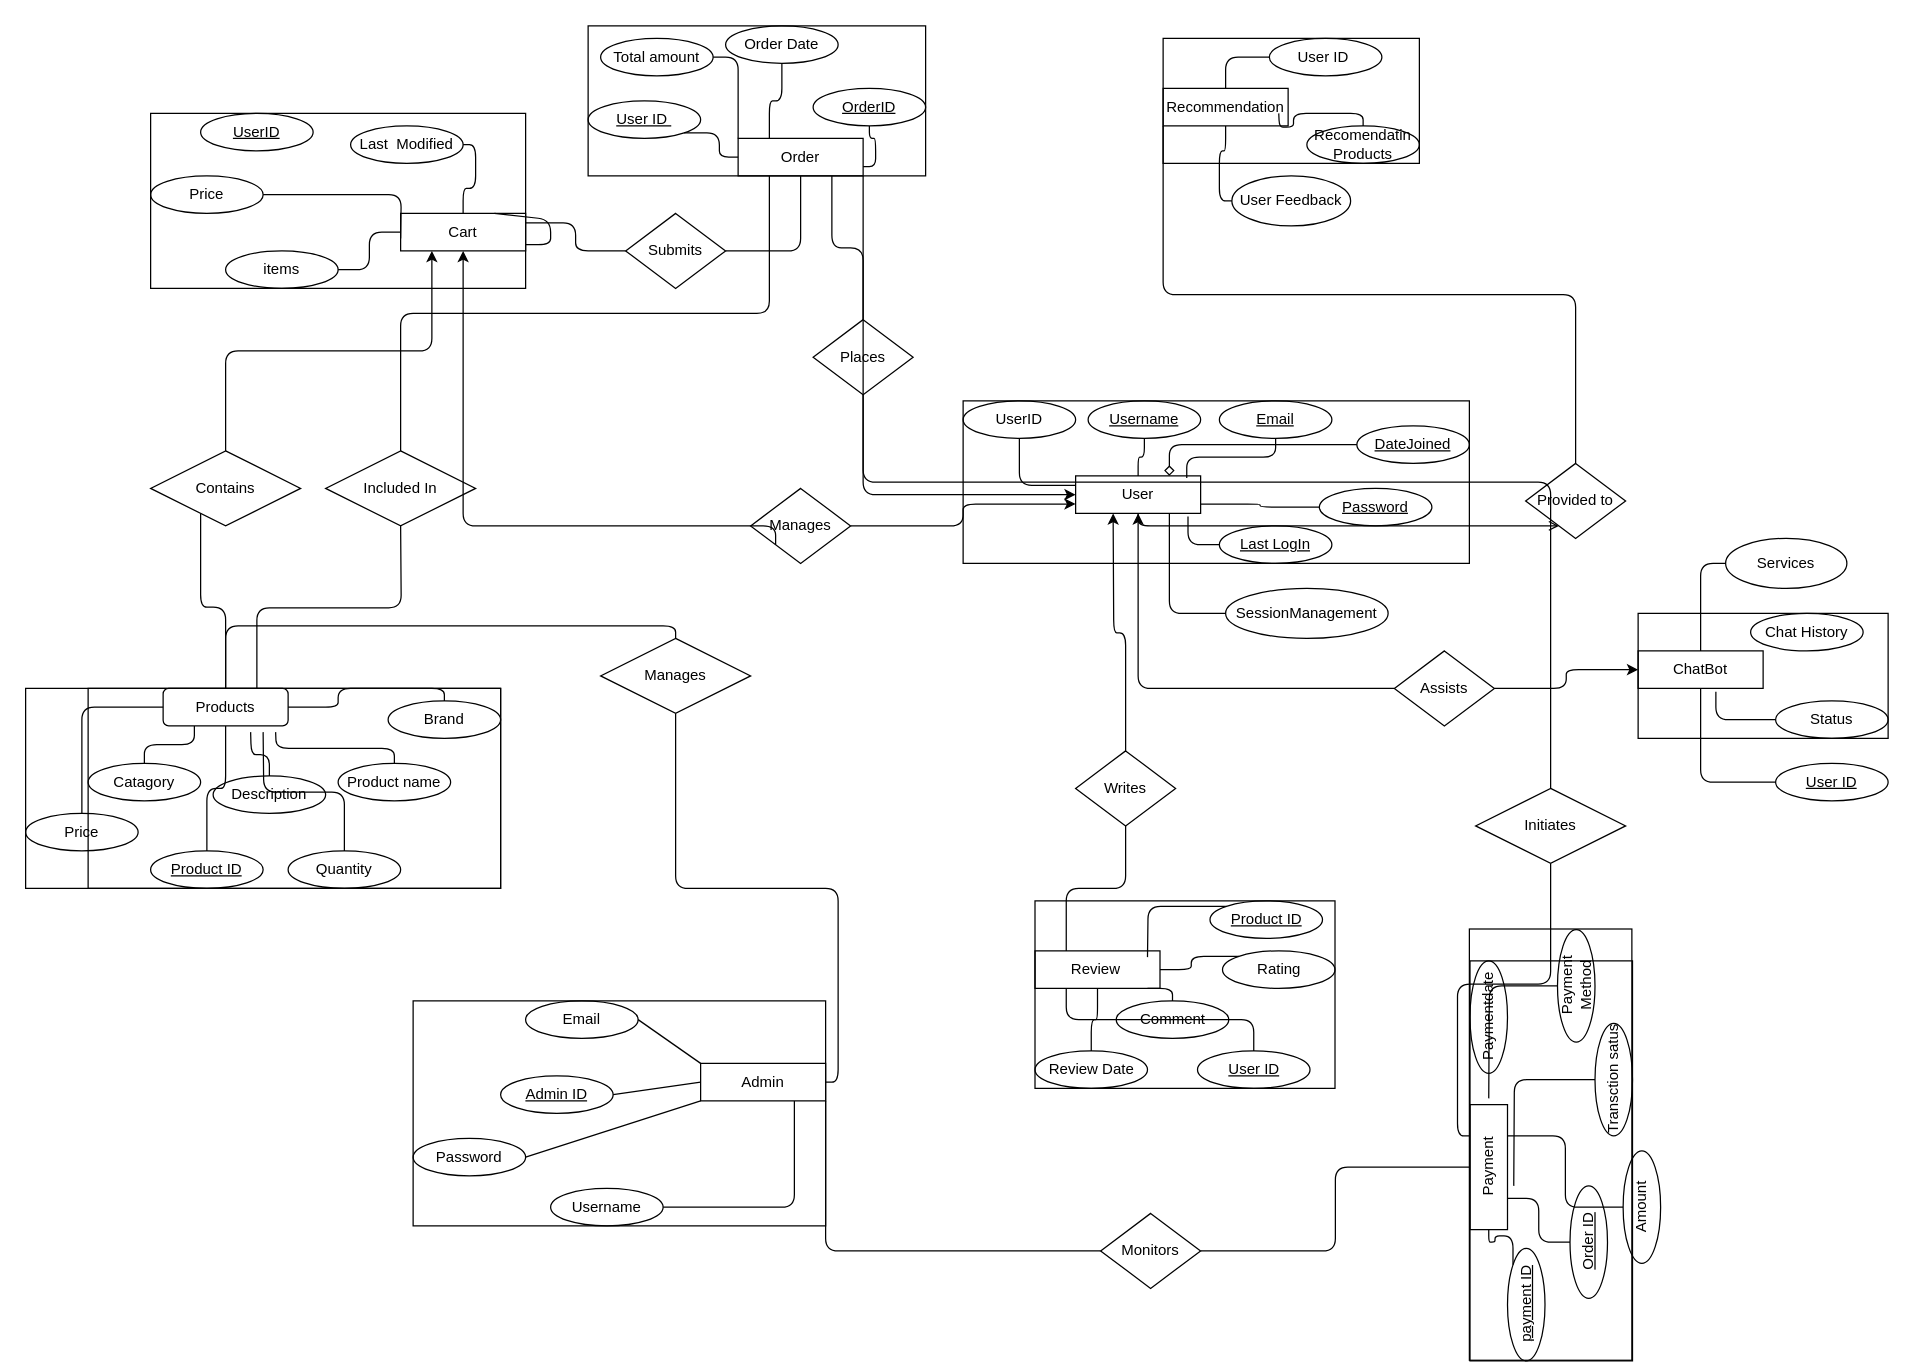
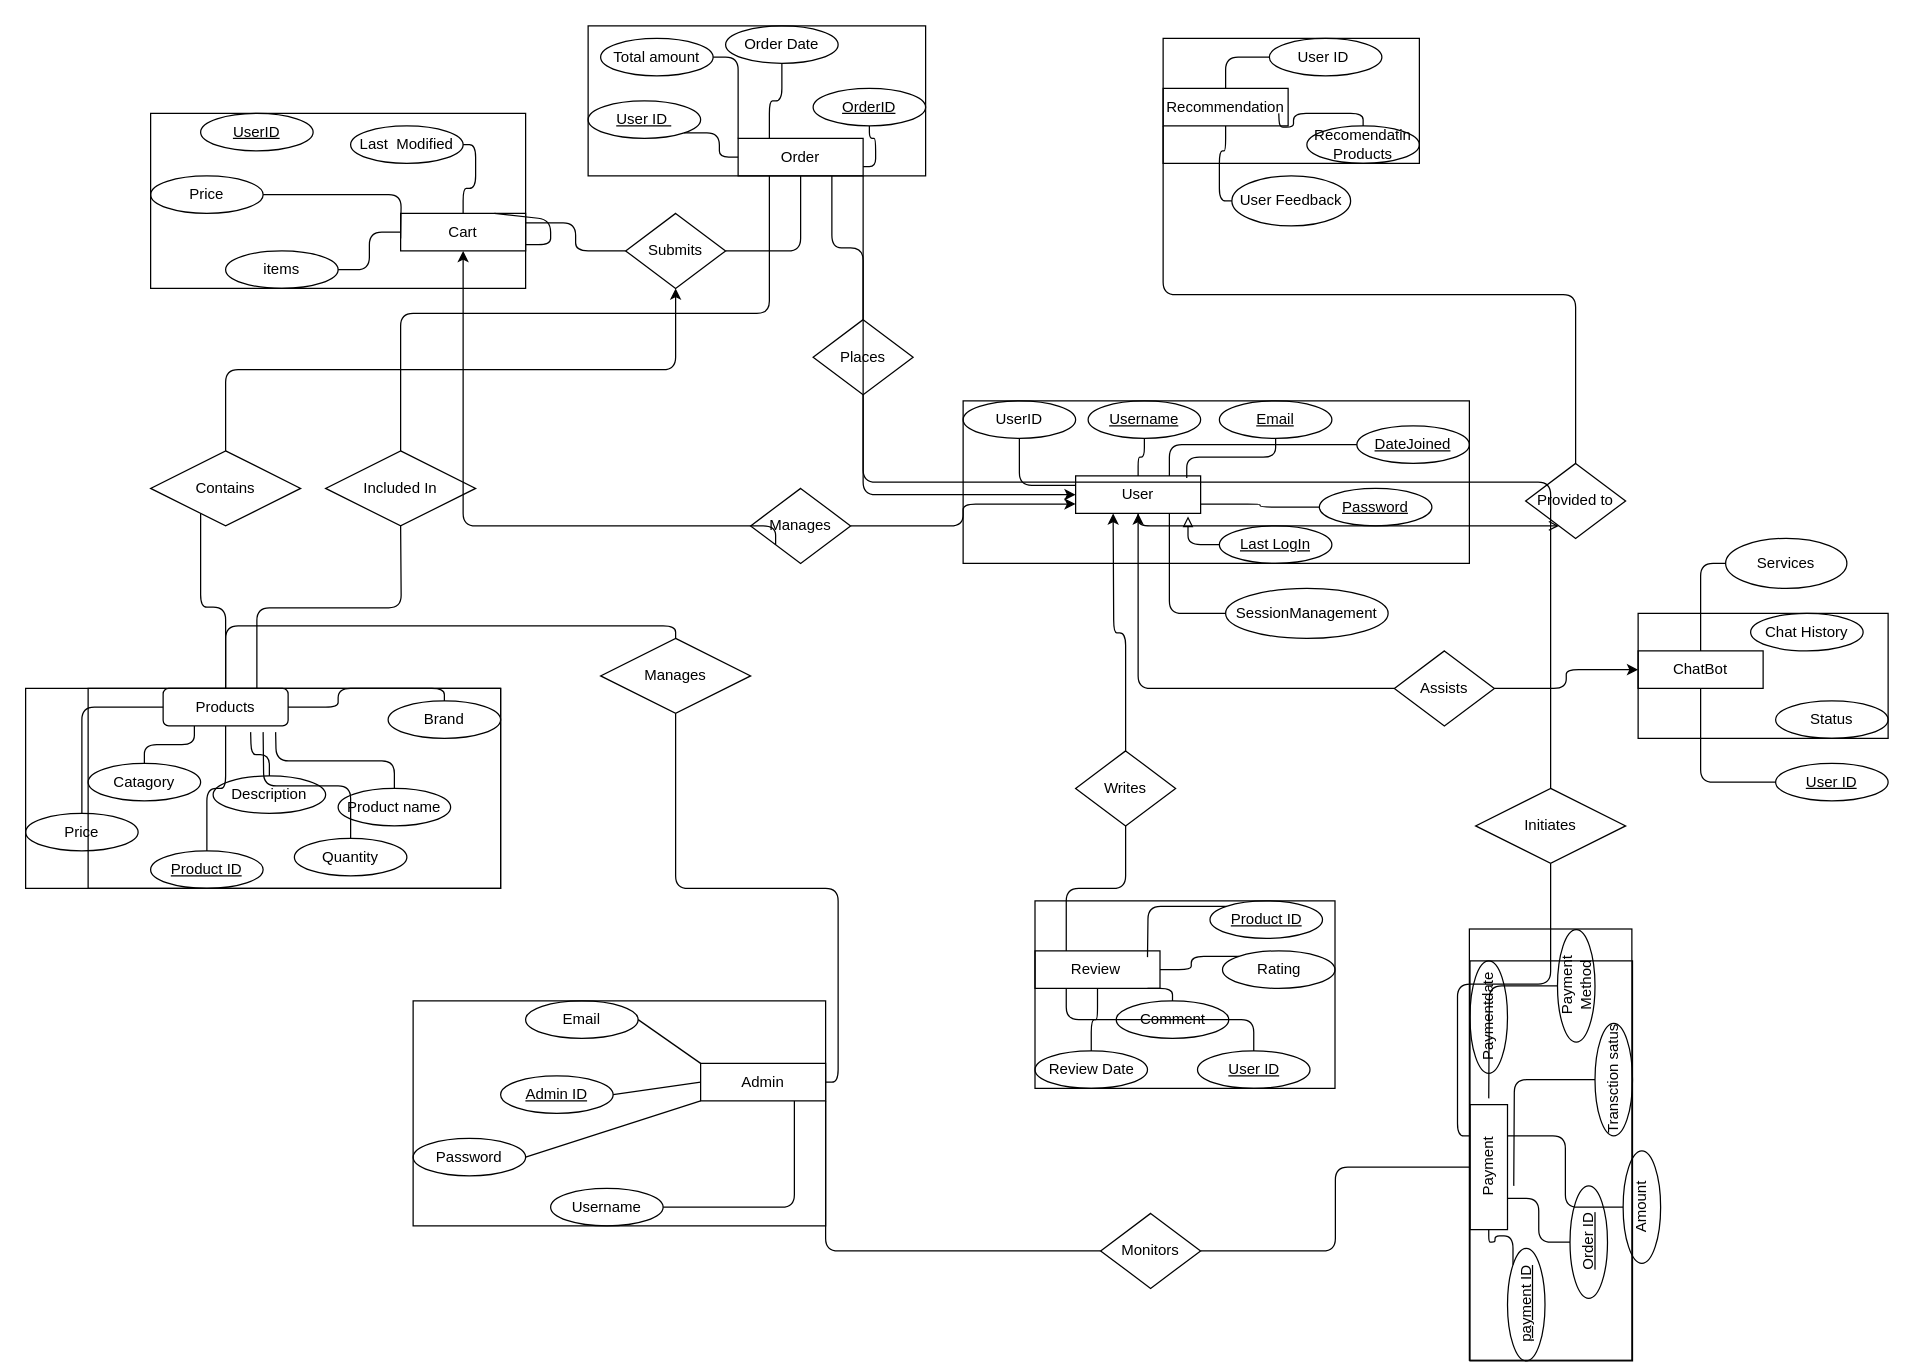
edge "Contains" -> "Cart": now "Contains" -> "Submits"
edge "DateJoined" -> "User": arrowhead diamond -> none
edge "User" -- "Last LogIn": arrowhead none -> block
edge "ChatBot" -- "Status": removed
node "Product name": moved (394, 782) -> (394, 807)
node "Quantity": moved (344, 869) -> (351, 857)
